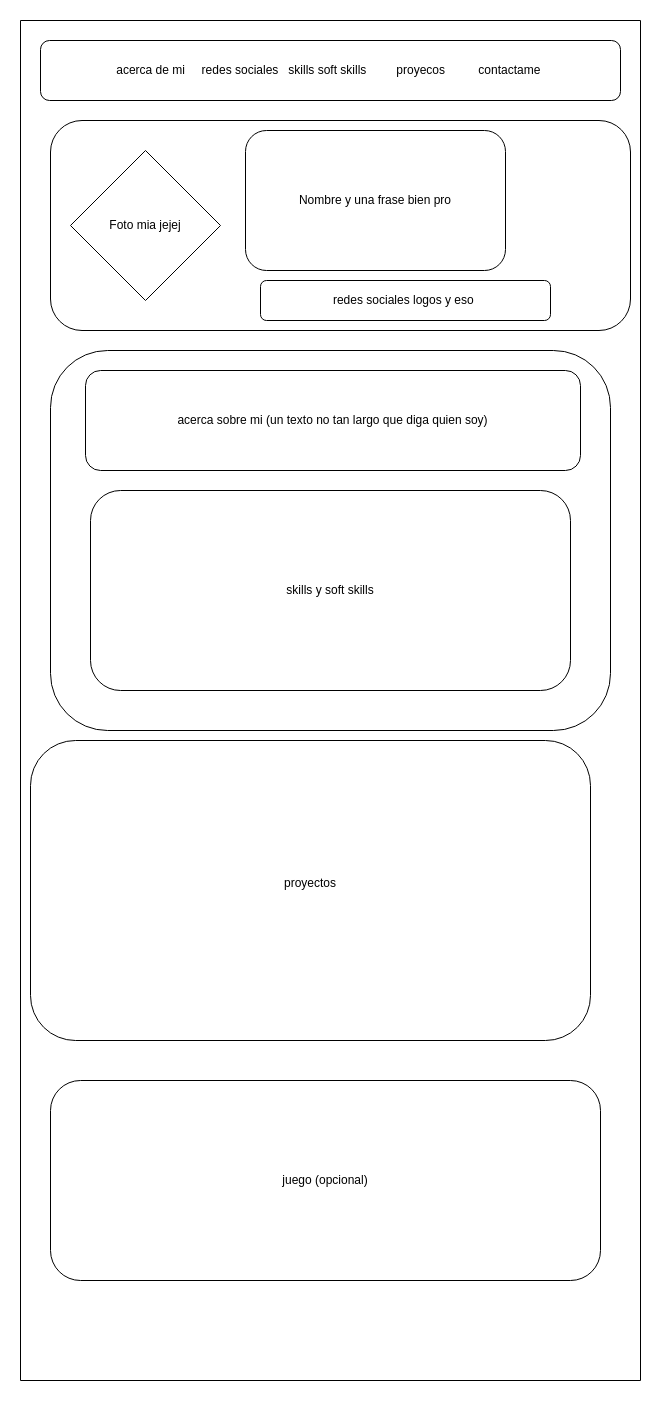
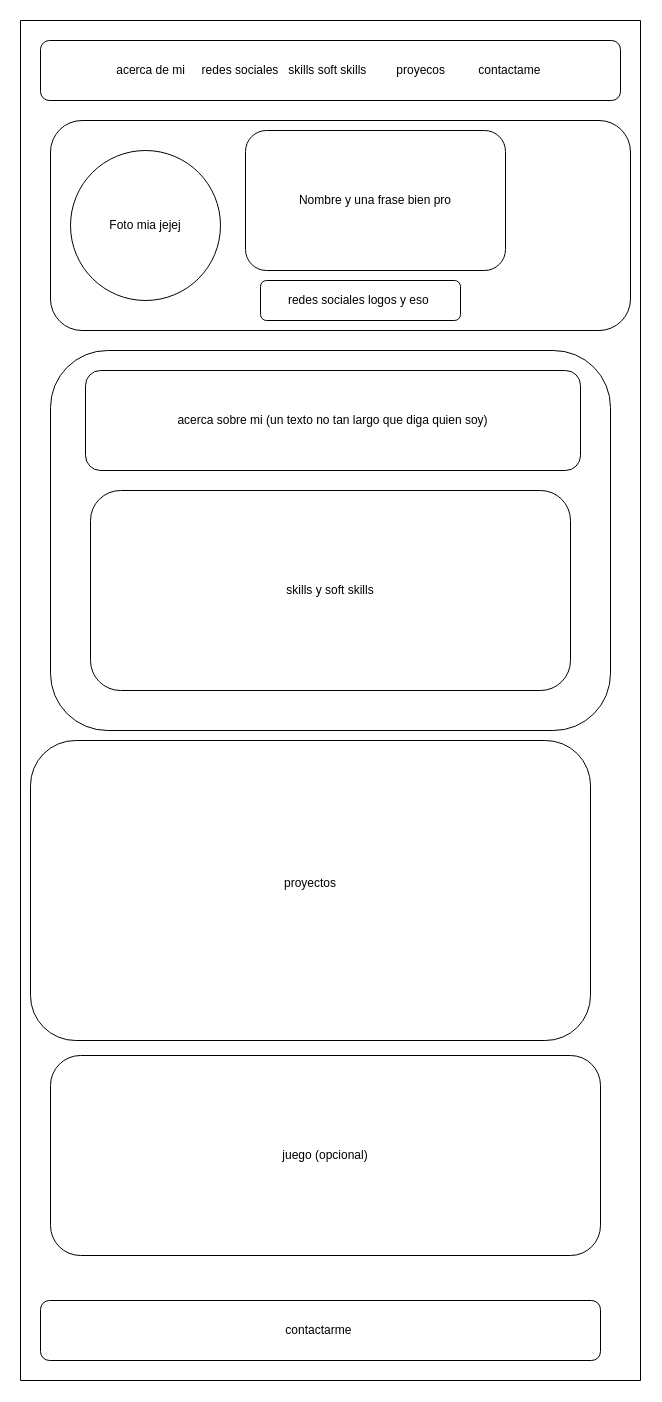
node "Foto mia jejej": shape diamond -> ellipse
node "redes sociales logos y eso": size 290x40 -> 200x40
node "juego (opcional)": moved (326, 1181) -> (326, 1156)
node "contactarme": added
